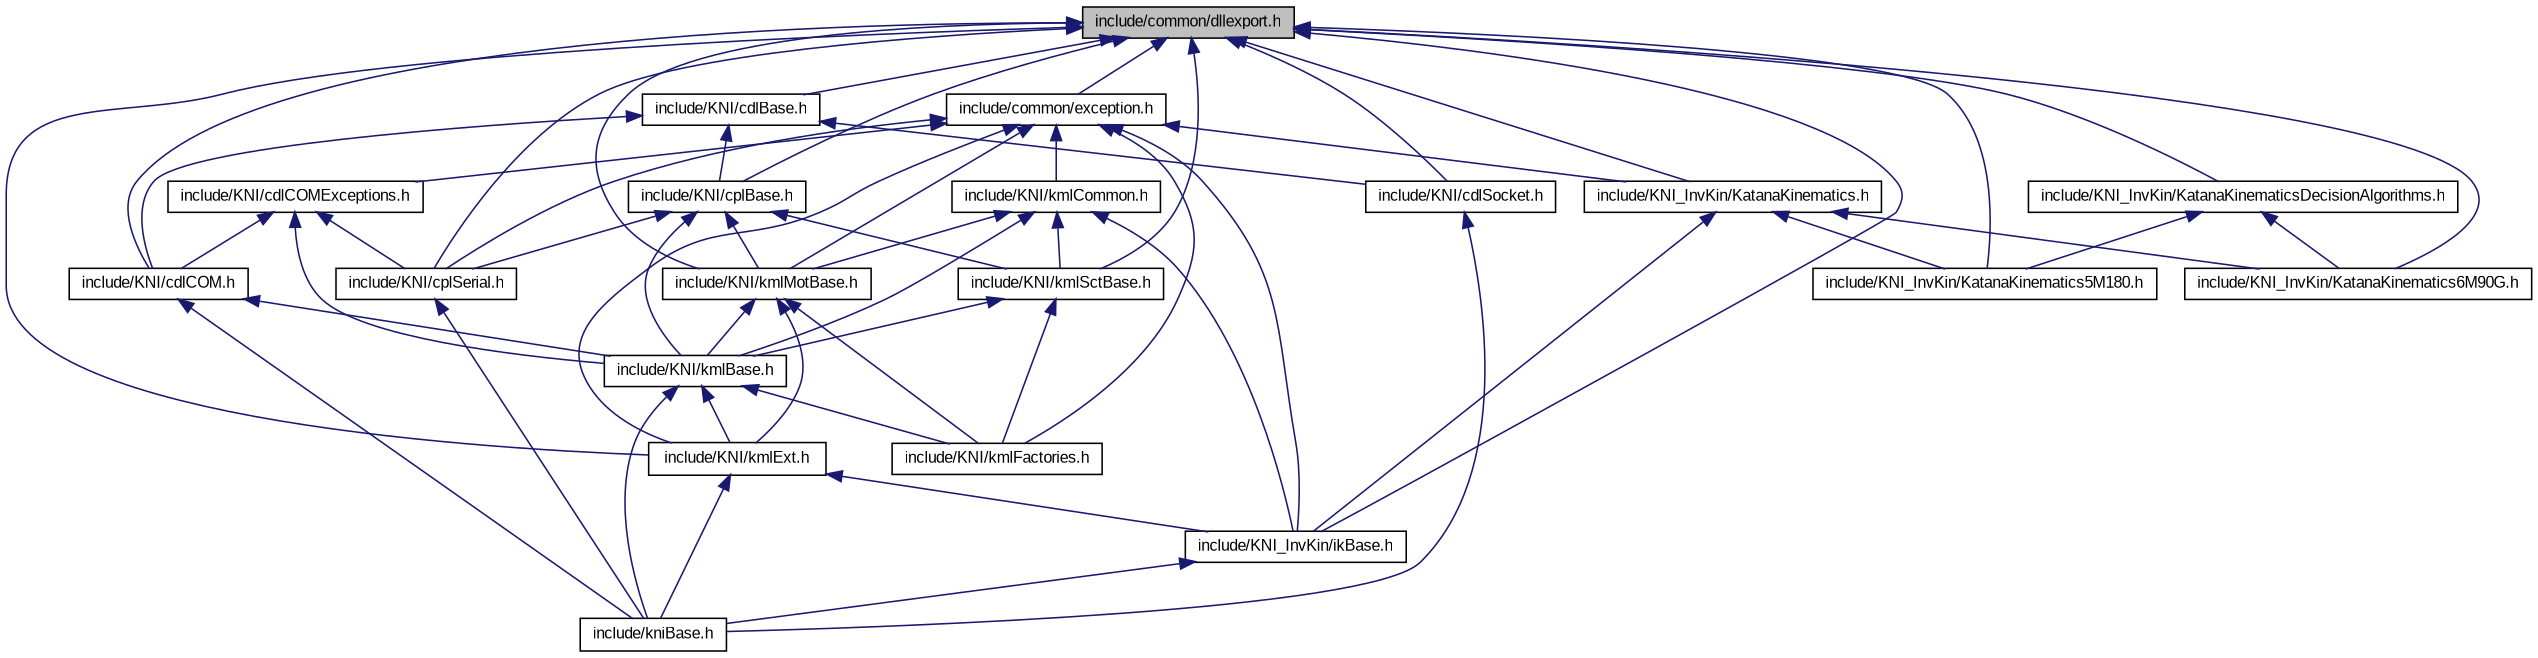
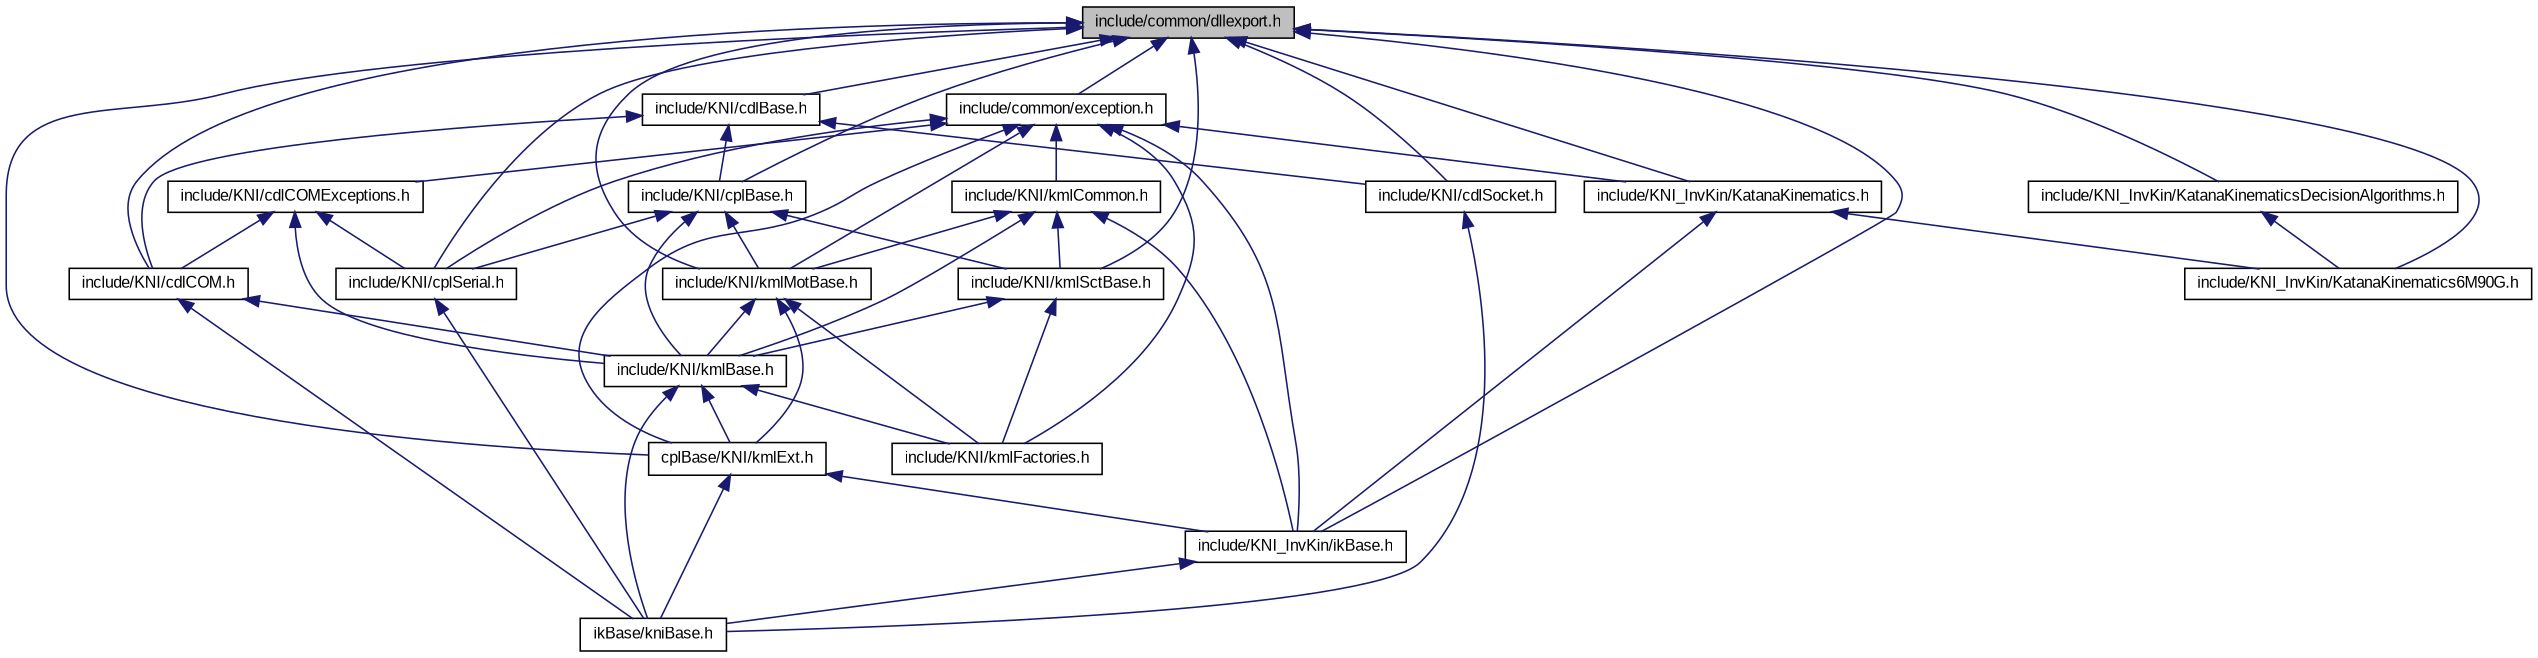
node "include/KNI_InvKin/KatanaKinematics5M180.h": removed
node "include/KNI/kmlExt.h": label "include/KNI/kmlExt.h" -> "cplBase/KNI/kmlExt.h"
node "include/kniBase.h": label "include/kniBase.h" -> "ikBase/kniBase.h"
